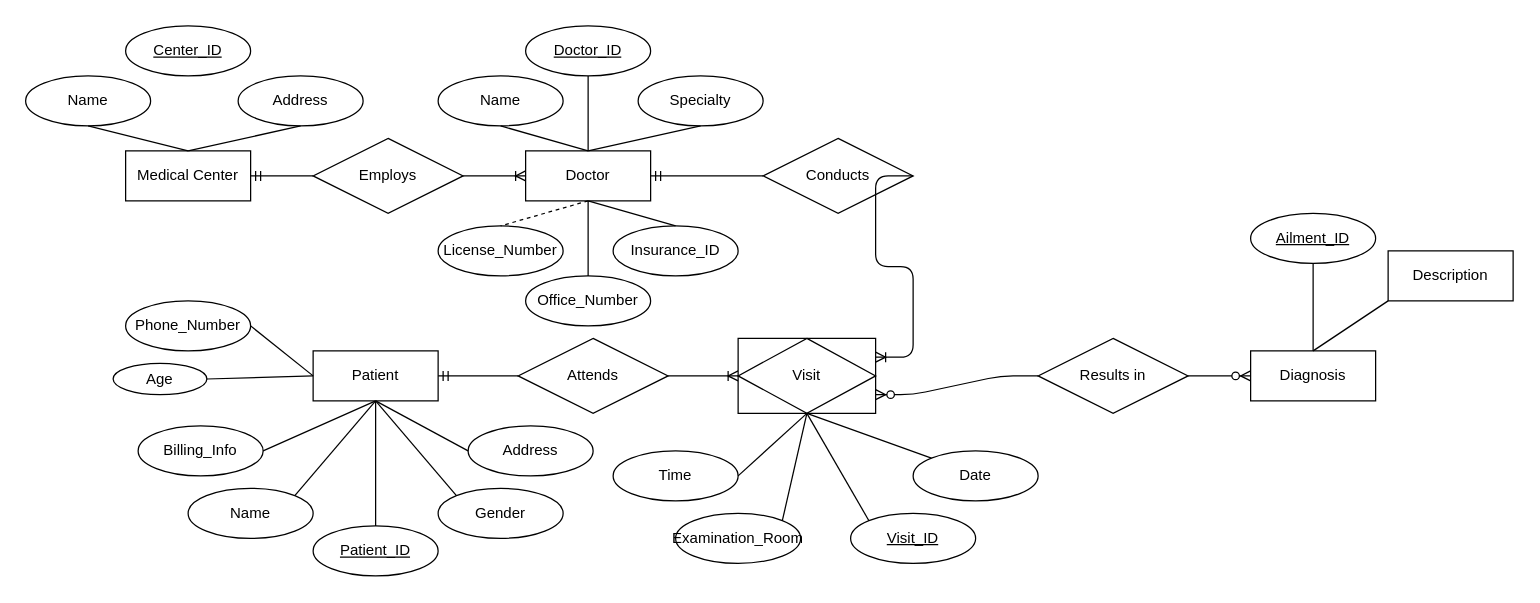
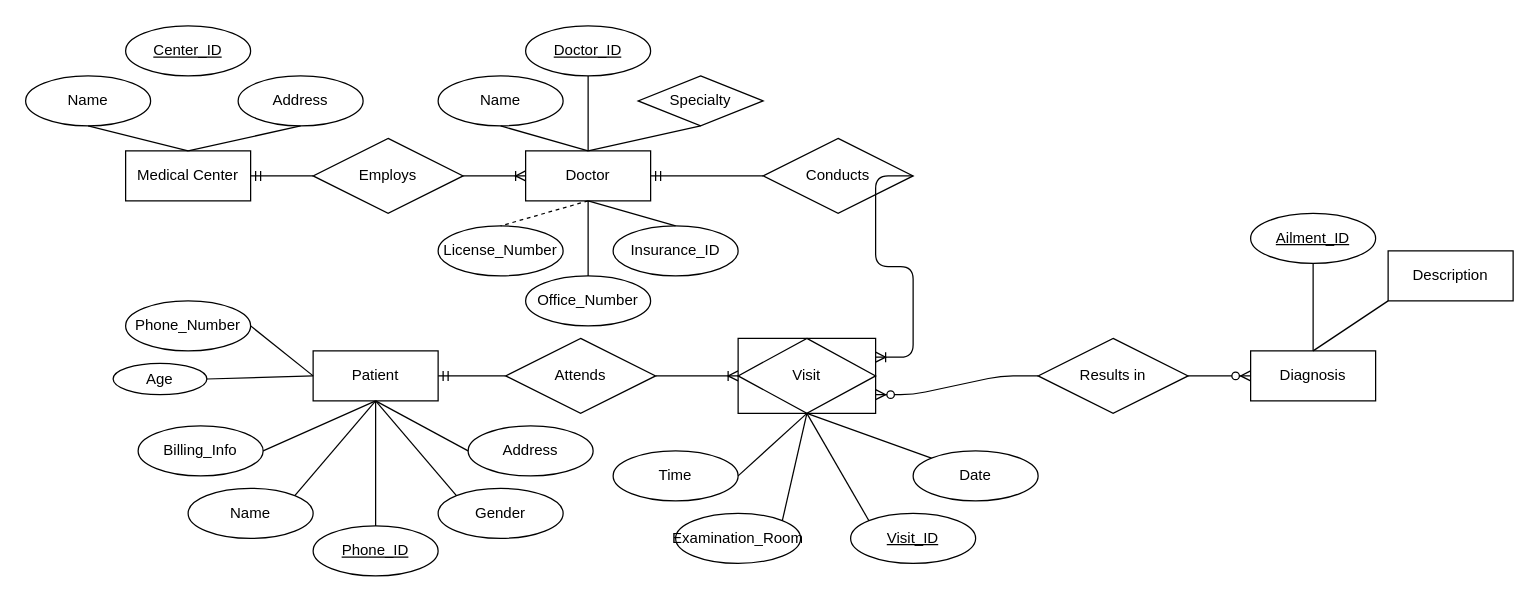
node "Specialty": shape ellipse -> diamond
node "Attends": moved (593, 376) -> (581, 376)
node "Patient_ID": label "Patient_ID" -> "Phone_ID"
